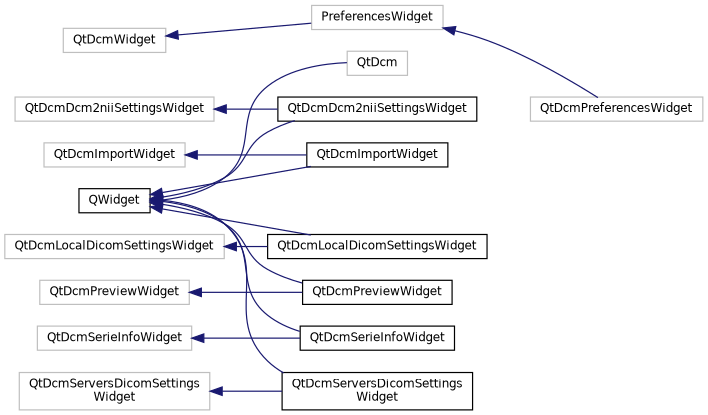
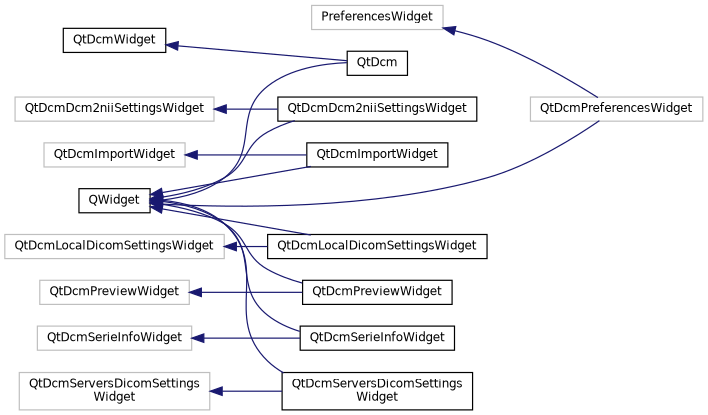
edge "PreferencesWidget" -> "QtDcmWidget": now "QtDcm" -> "QtDcmWidget"
node "QtDcmWidget": color grey75 -> black
node "QtDcm": color grey75 -> black
edge "QtDcmPreferencesWidget" -> "QWidget": added
